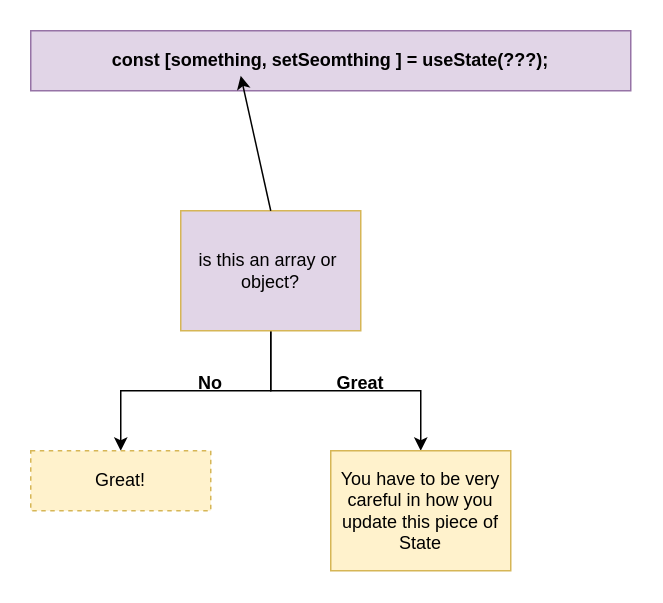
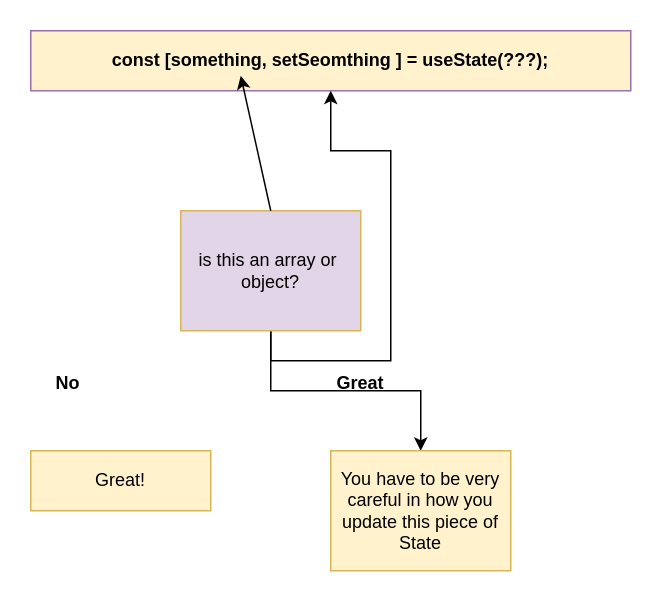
node "const [something, setSeomthing ] = useState(???);": fillcolor #e1d5e7 -> #fff2cc
node "No": moved (211, 383) -> (68, 383)
edge "is this an array or object?" -> "Great!": now "is this an array or object?" -> "const [something, setSeomthing ] = useState(???);"
node "Great!": style dashed -> solid
